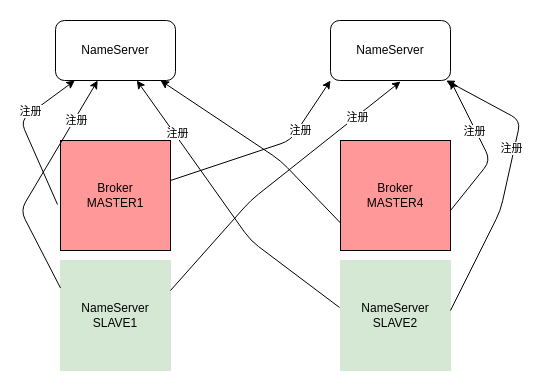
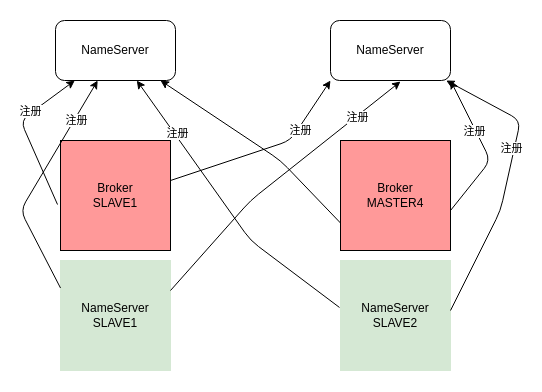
node "Broker MASTER1": label "Broker MASTER1" -> "Broker SLAVE1"
